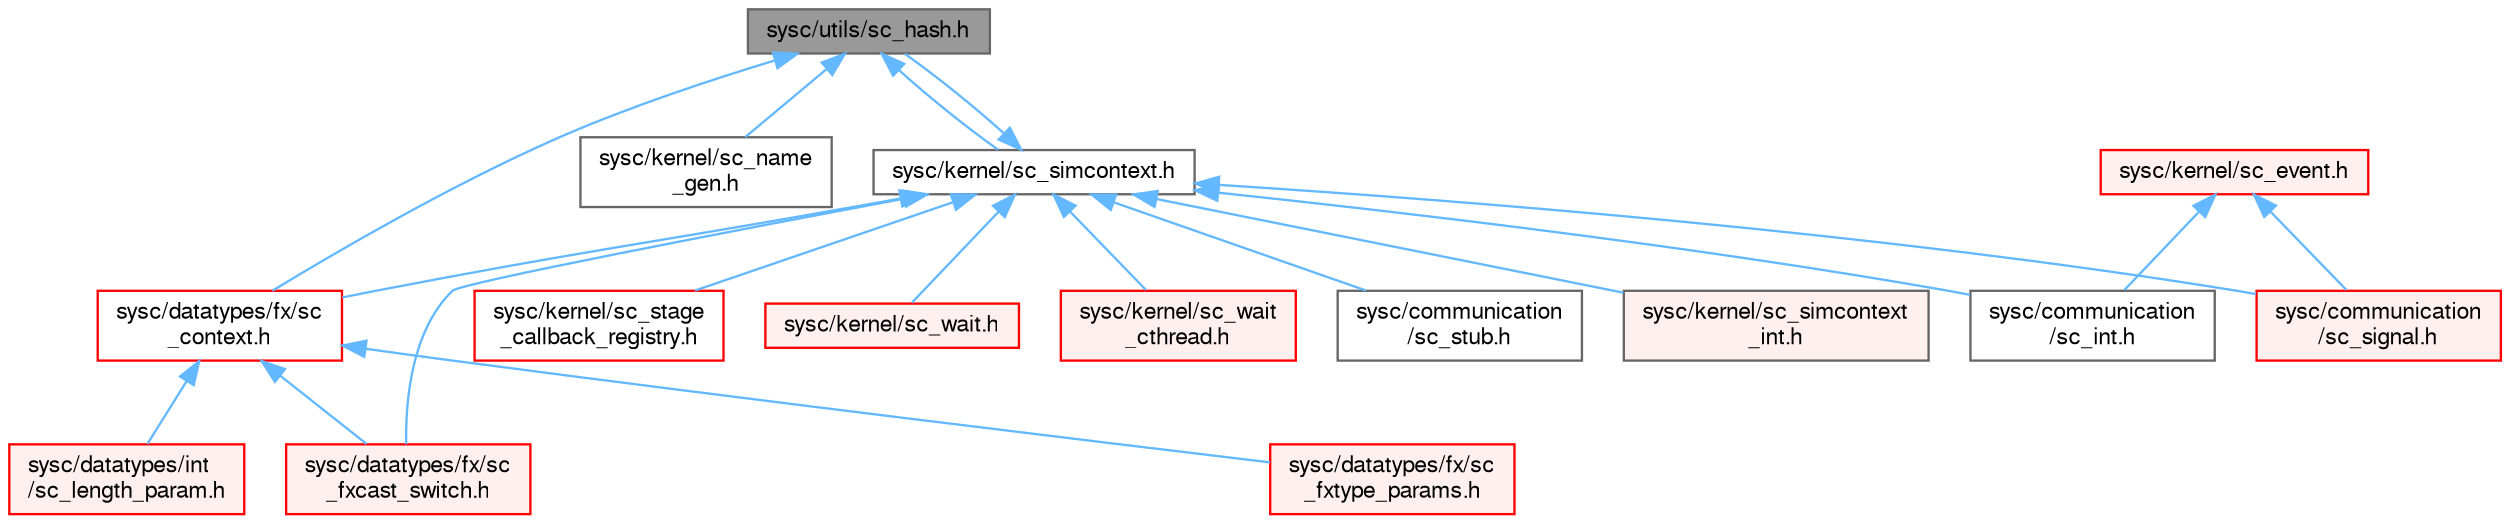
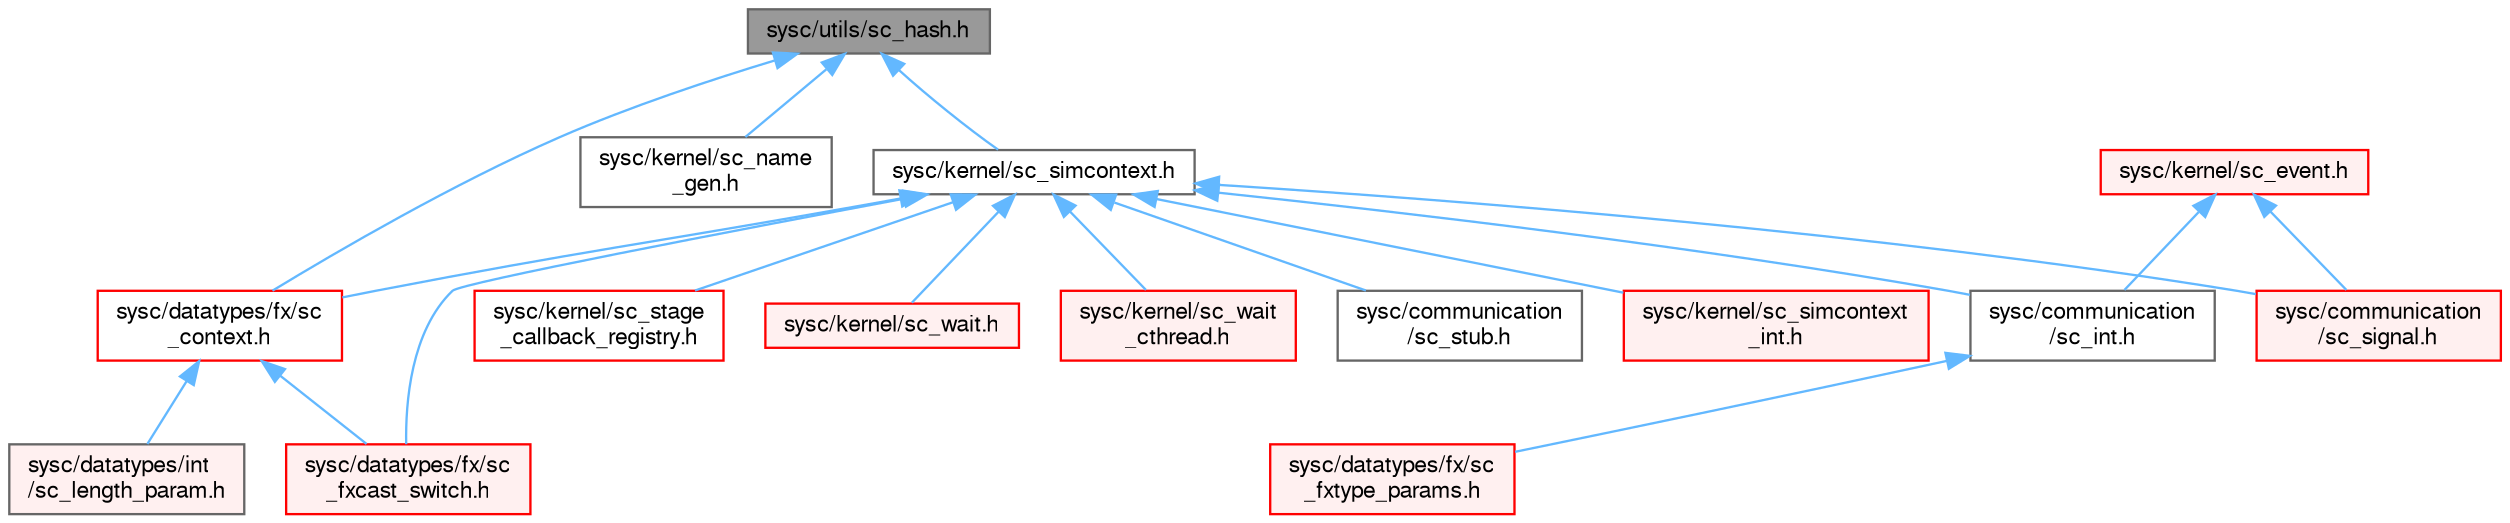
edge "sysc/utils/sc_hash.h" -> "sysc/kernel/sc_simcontext.h": removed
node "sysc/kernel/sc_simcontext _int.h": color grey40 -> red
edge "sysc/datatypes/fx/sc _fxtype_params.h" -> "sysc/datatypes/fx/sc _context.h": now "sysc/datatypes/fx/sc _fxtype_params.h" -> "sysc/communication /sc_int.h"
node "sysc/datatypes/int /sc_length_param.h": color red -> grey40
